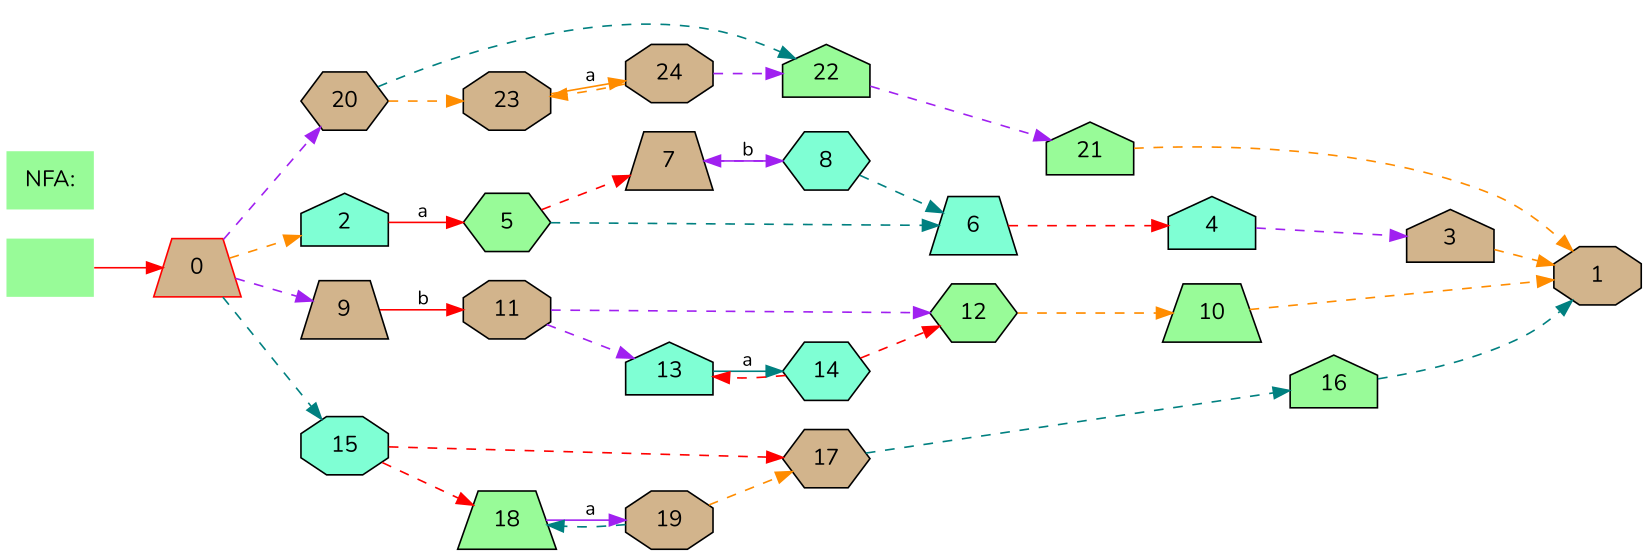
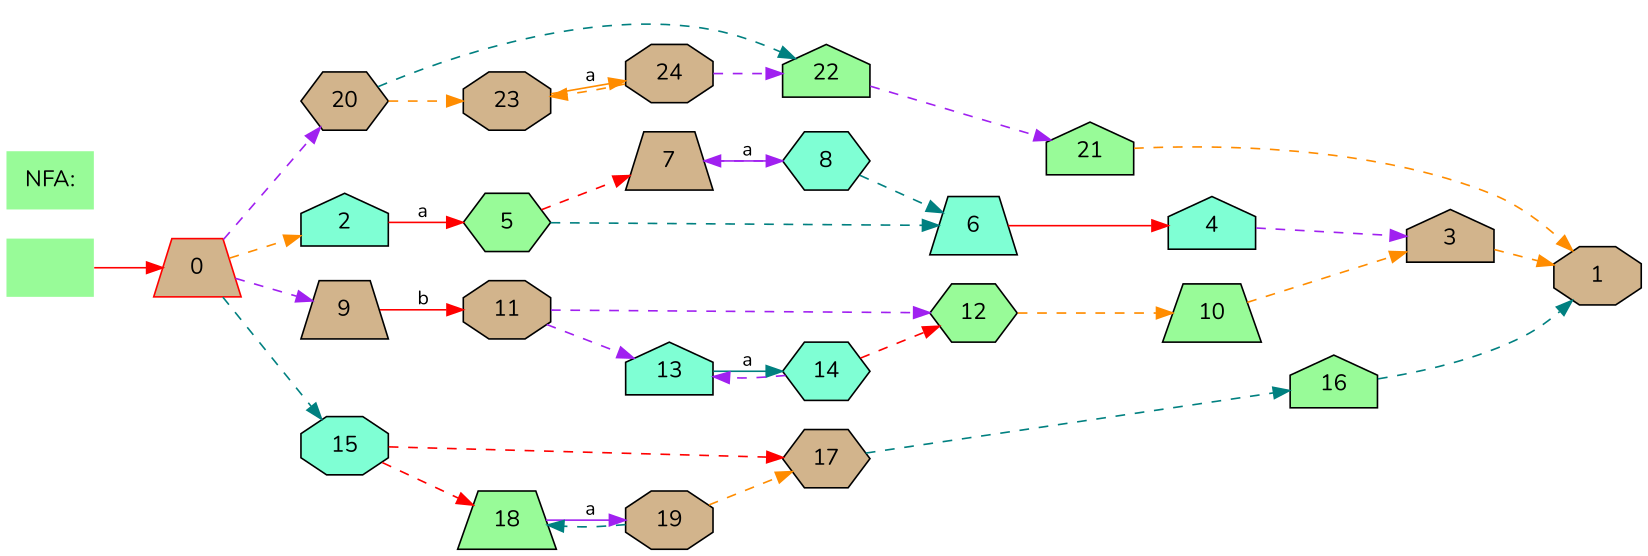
edge "7" -> "8": label "b" -> "a"
edge "6" -> "4": style dashed -> solid
edge "10" -> "1": now "10" -> "3"
edge "14" -> "13": color red -> purple
